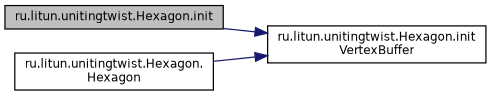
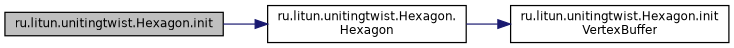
edge "ru.litun.unitingtwist.Hexagon.init" -> "ru.litun.unitingtwist.Hexagon.init VertexBuffer": now "ru.litun.unitingtwist.Hexagon.init" -> "ru.litun.unitingtwist.Hexagon. Hexagon"
